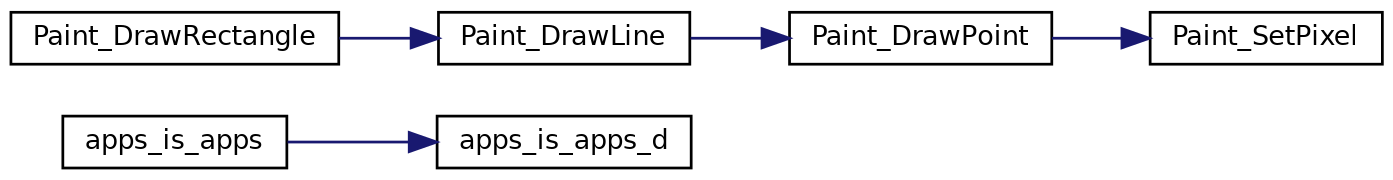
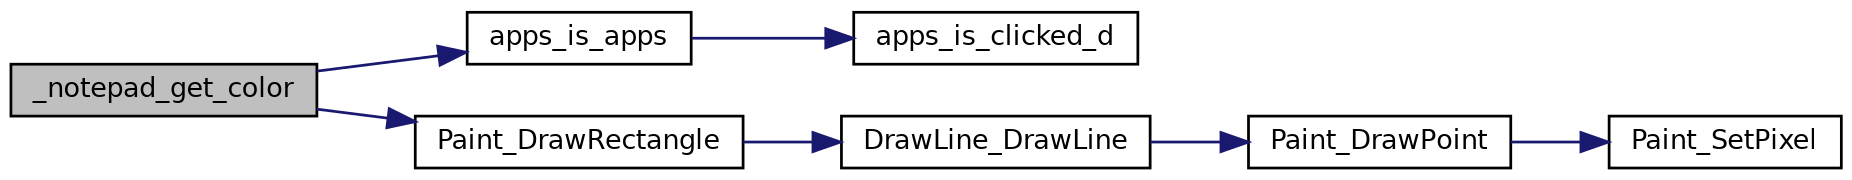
node "Paint_DrawLine": label "Paint_DrawLine" -> "DrawLine_DrawLine"
node "_notepad_get_color": added
node "apps_is_apps_d": label "apps_is_apps_d" -> "apps_is_clicked_d"
